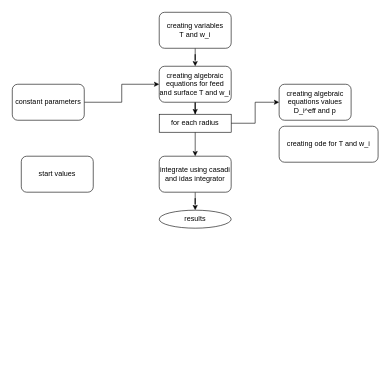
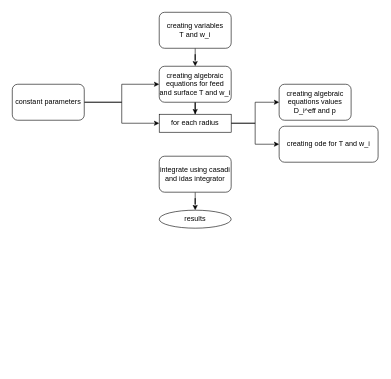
edge "constant parameters" -> "for each radius": added
edge "for each radius" -> "creating ode for T and w_i": added
edge "for each radius" -> "integrate using casadi and idas integrator": removed
node "start values": removed
